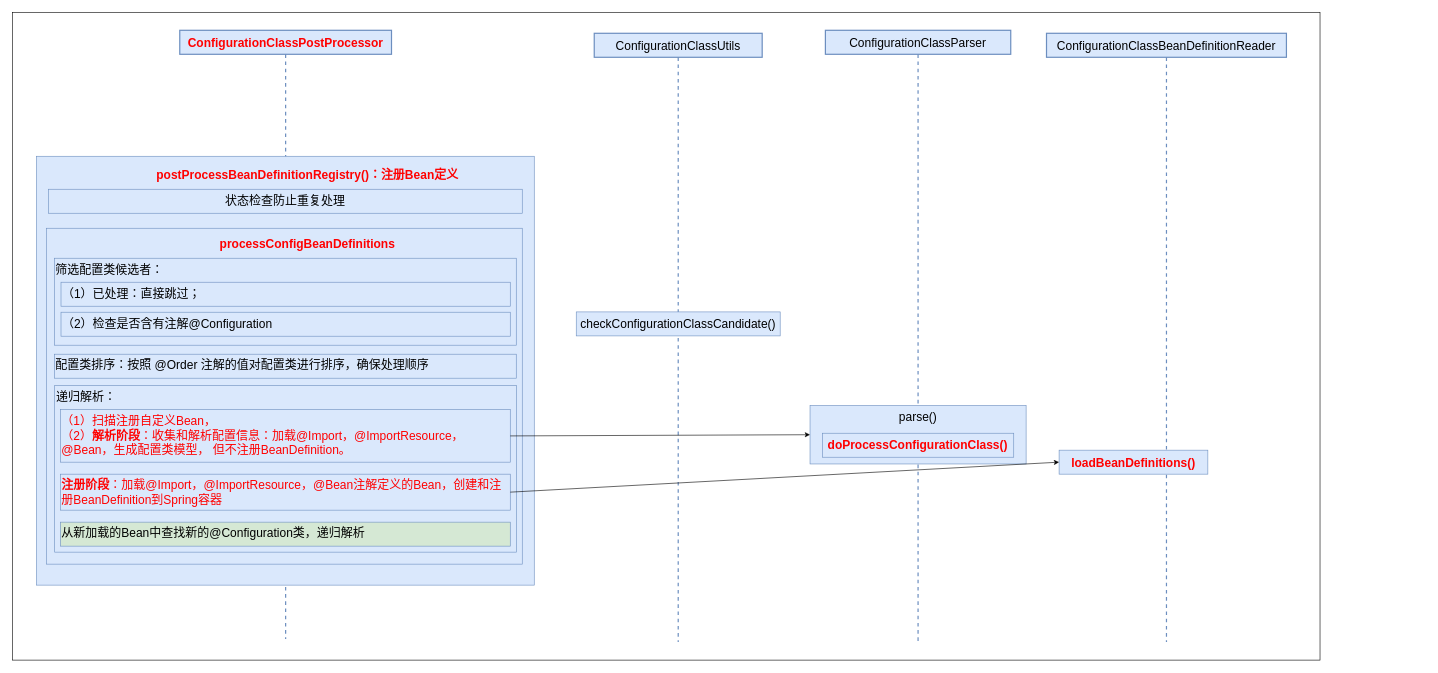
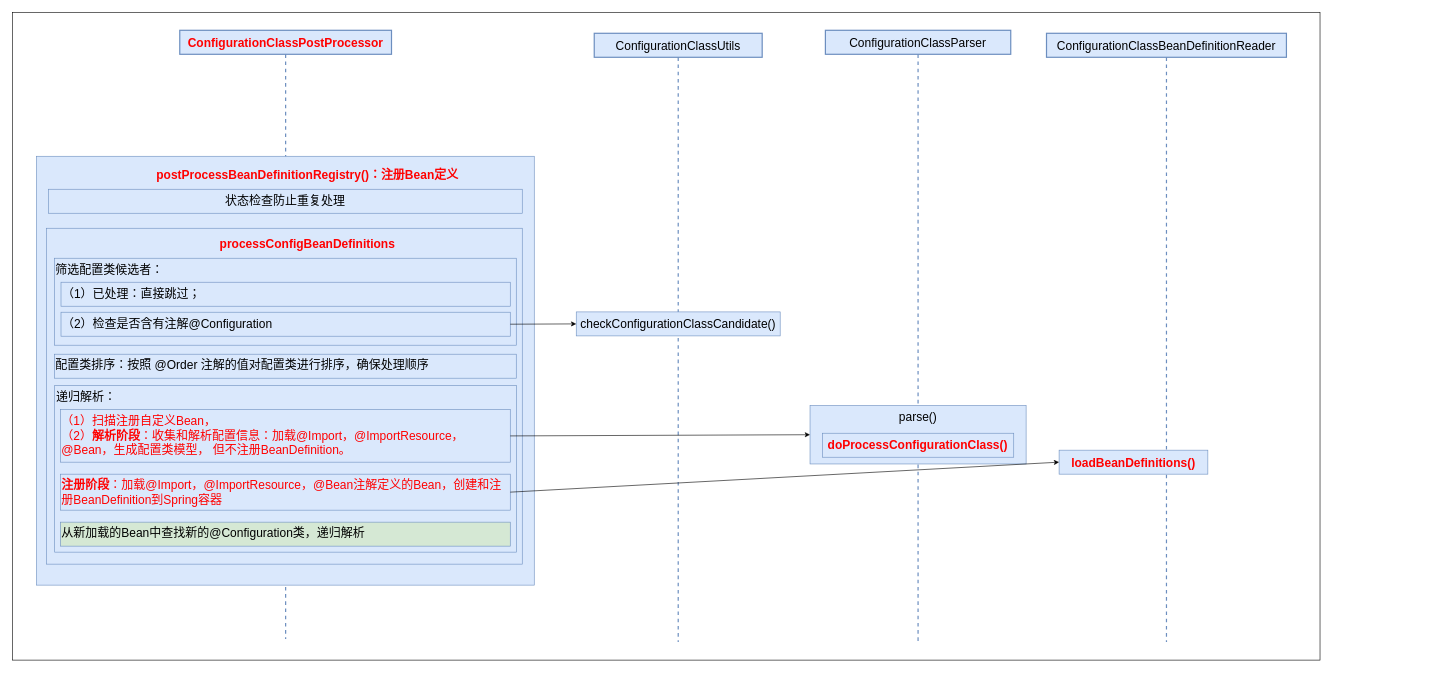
edge "（2）检查是否含有注解@Configuration" -> "checkConfigurationClassCandidate()": added
